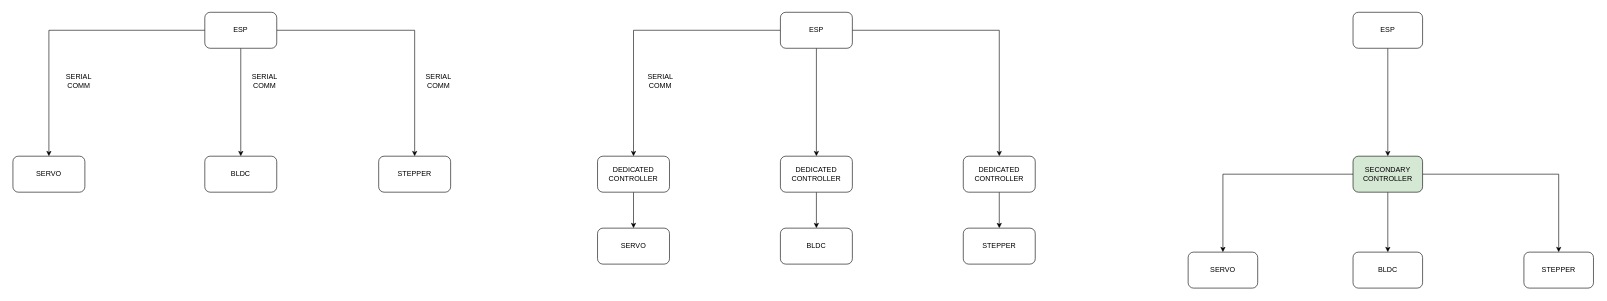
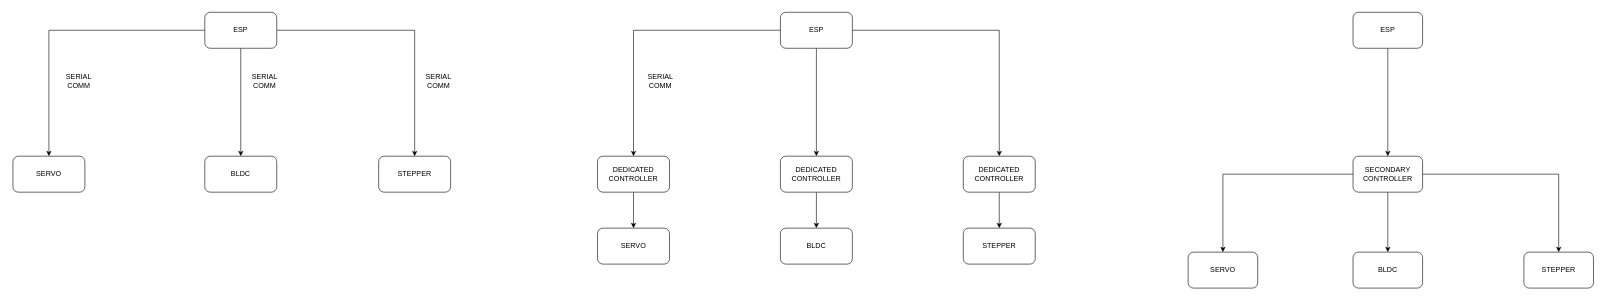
node "SECONDARY CONTROLLER": fillcolor #d5e8d4 -> #ffffff
